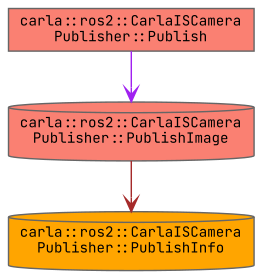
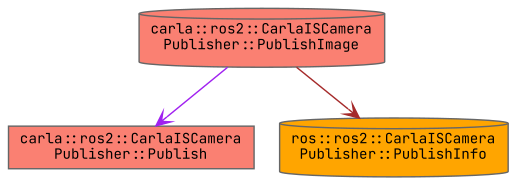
edge "carla::ros2::CarlaISCamera Publisher::Publish" -> "carla::ros2::CarlaISCamera Publisher::PublishImage": reversed
node "carla::ros2::CarlaISCamera Publisher::PublishInfo": label "carla::ros2::CarlaISCamera Publisher::PublishInfo" -> "ros::ros2::CarlaISCamera Publisher::PublishInfo"
